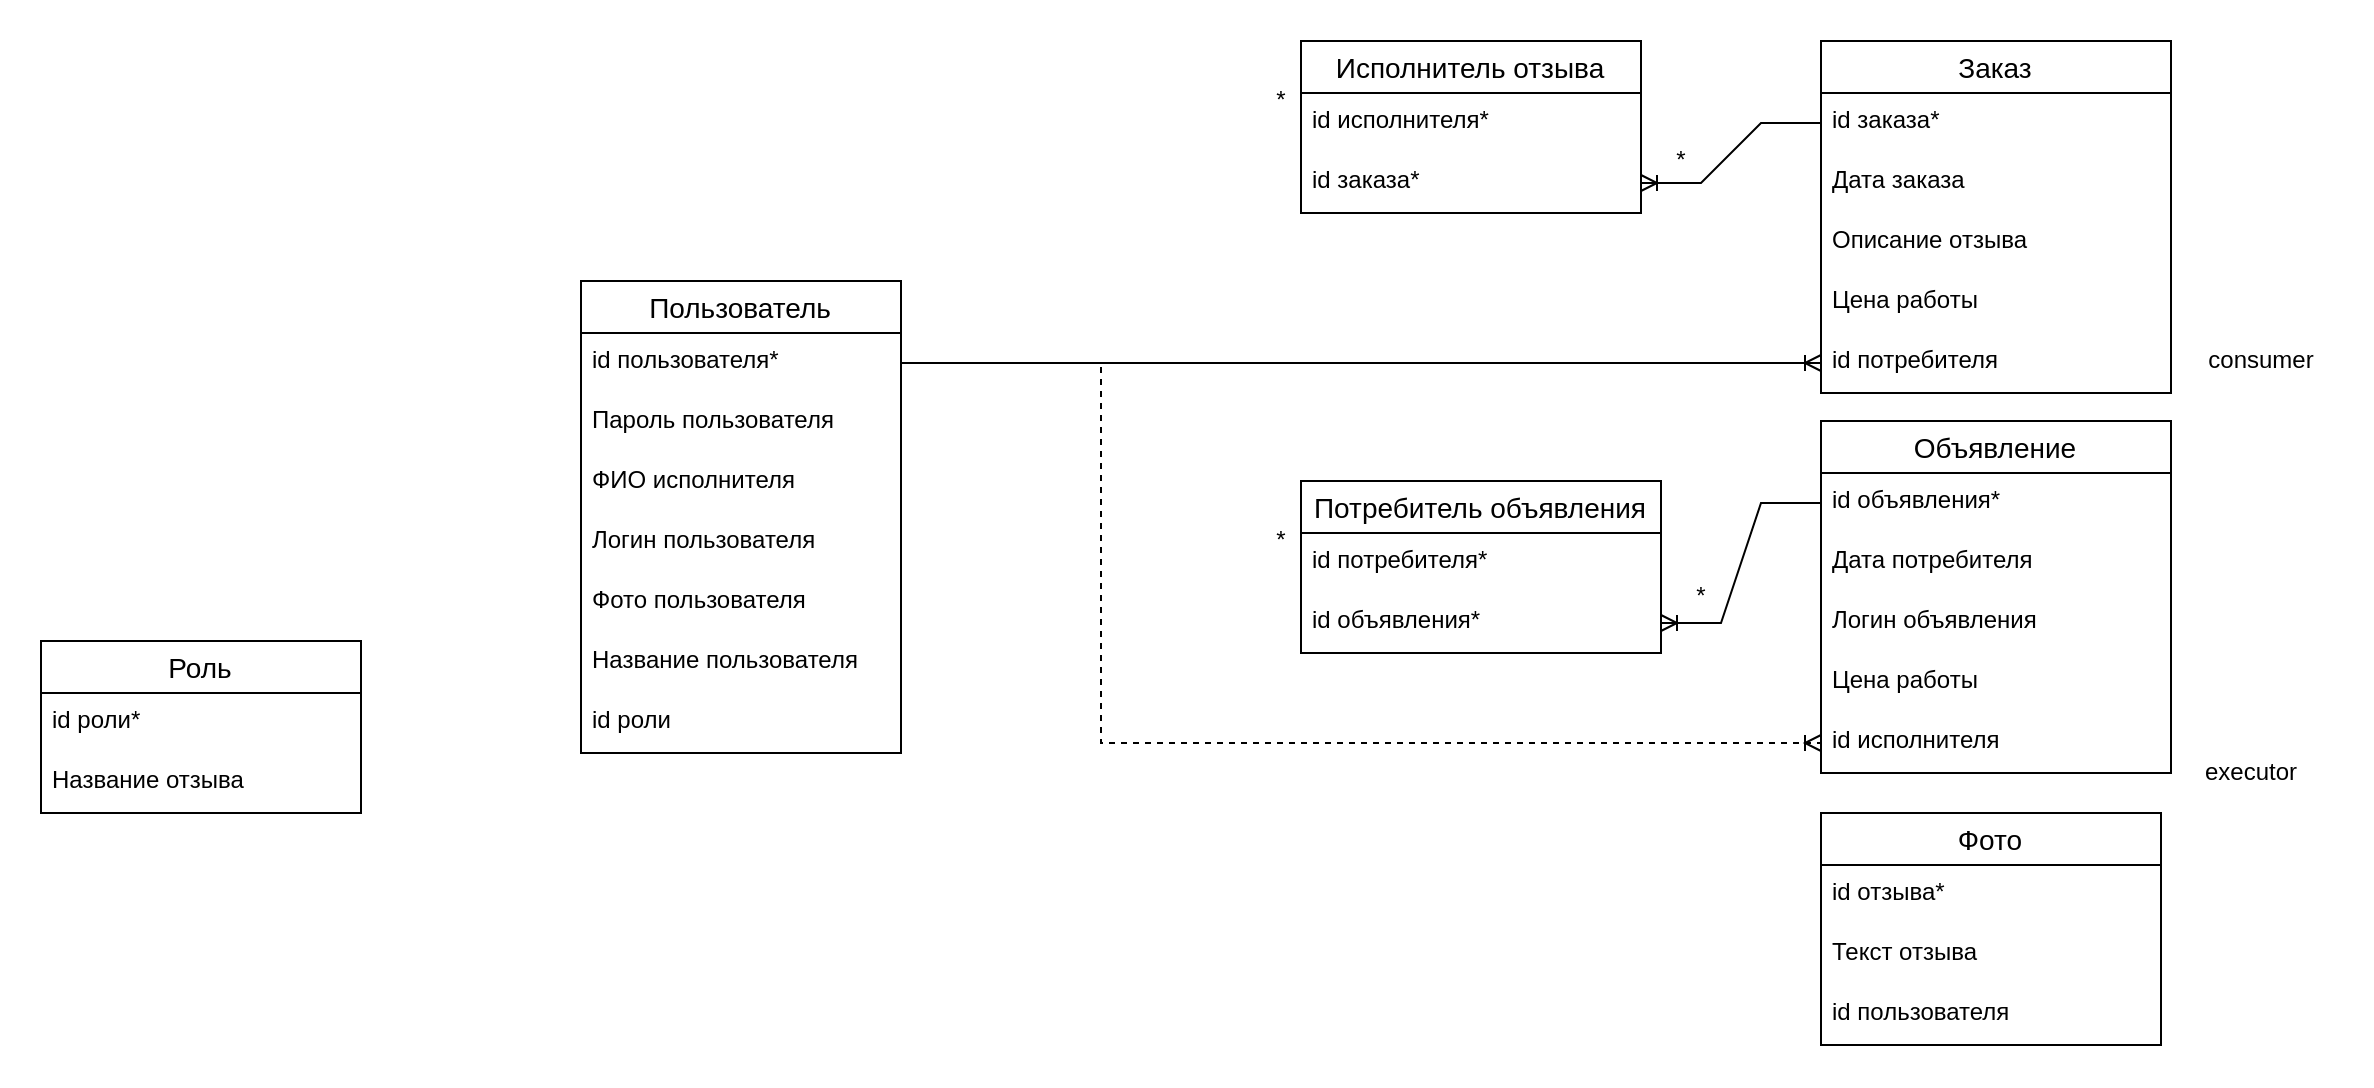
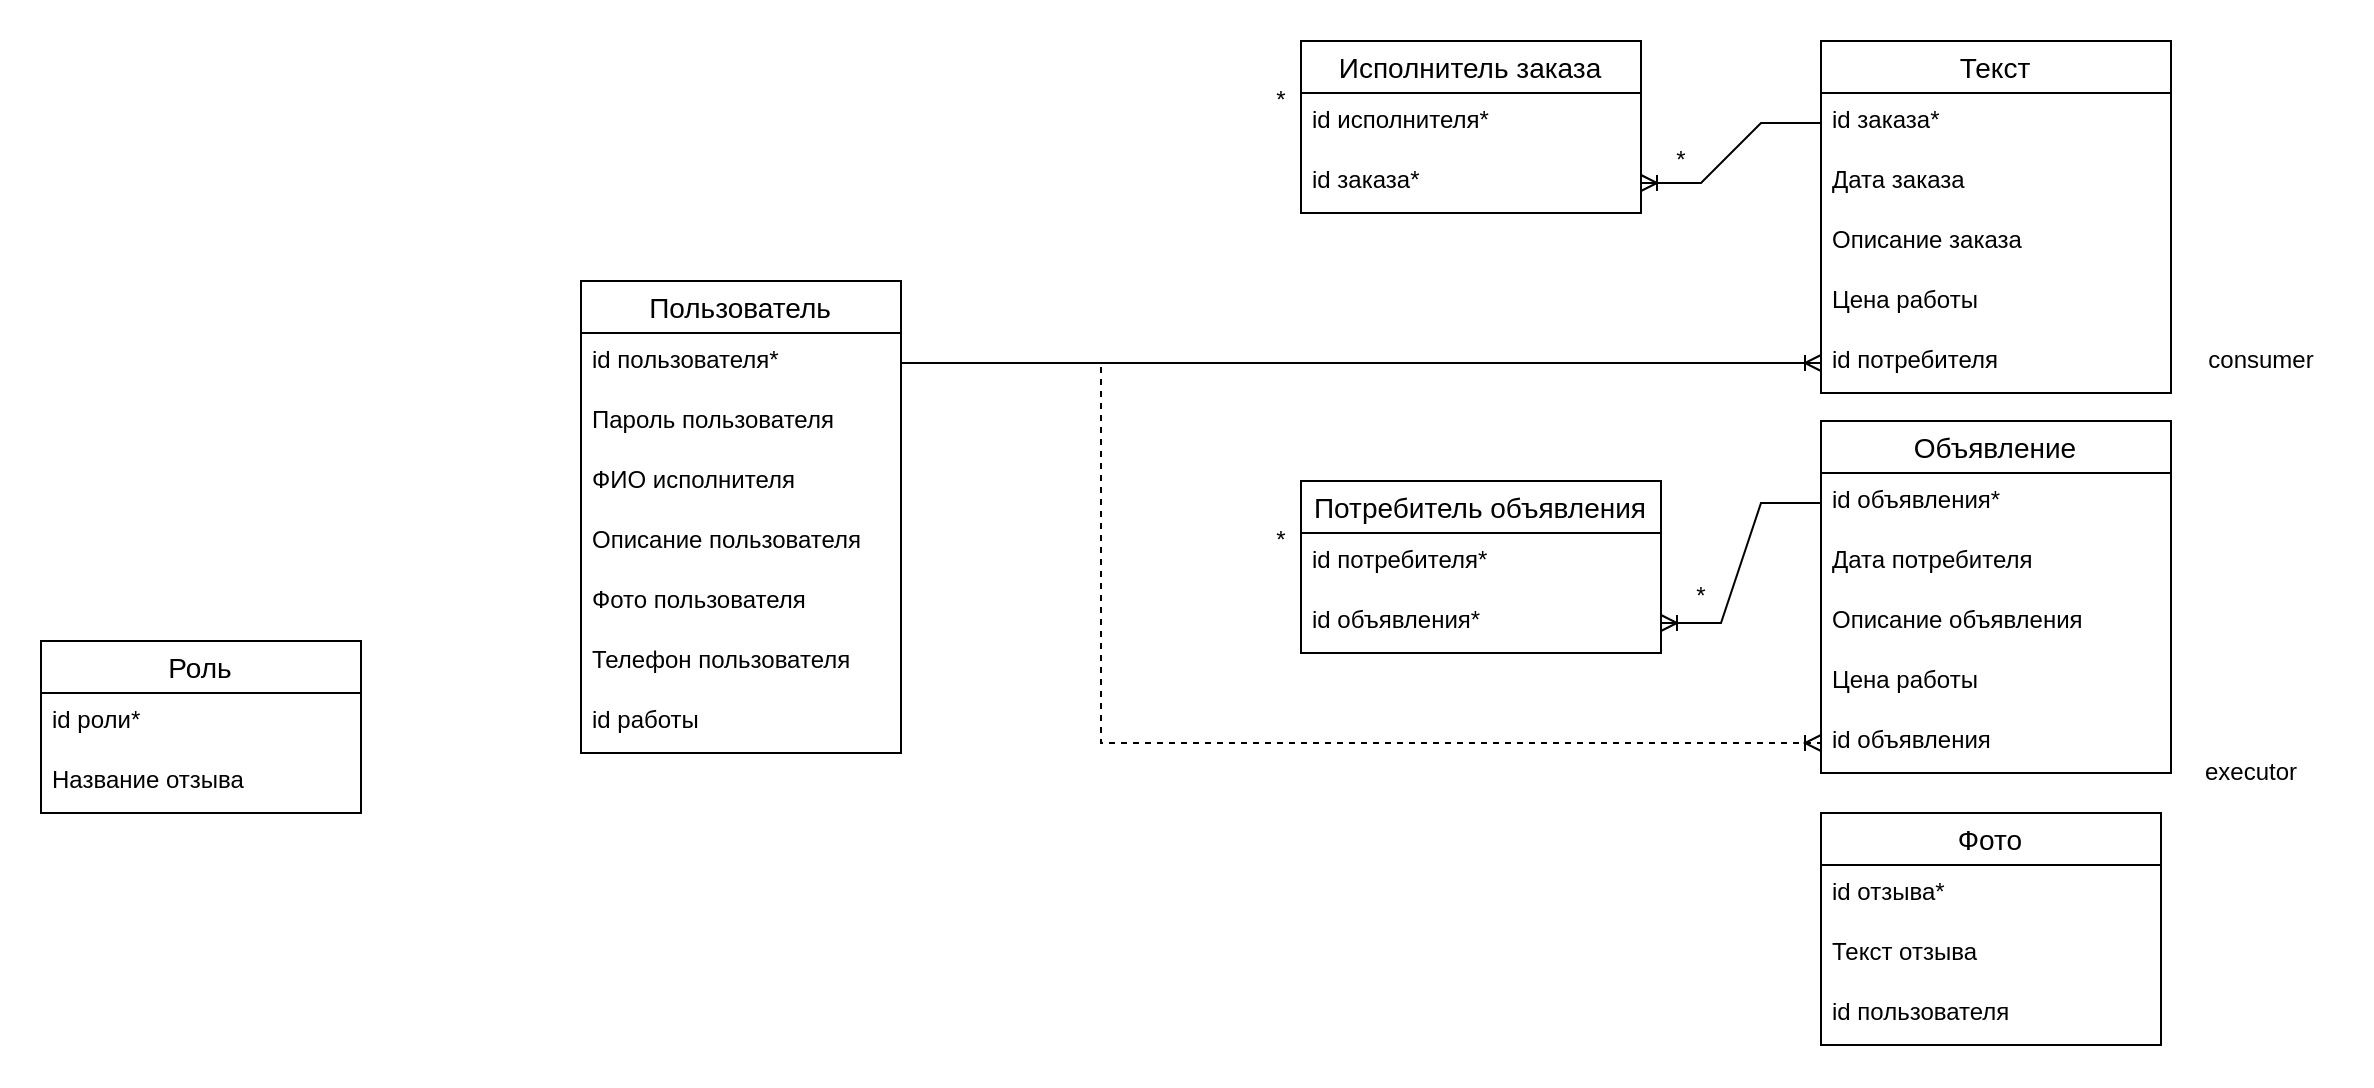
node "Исполнитель отзыва": label "Исполнитель отзыва" -> "Исполнитель заказа"
node "Заказ": label "Заказ" -> "Текст"
node "Описание отзыва": label "Описание отзыва" -> "Описание заказа"
node "Логин пользователя": label "Логин пользователя" -> "Описание пользователя"
node "Логин объявления": label "Логин объявления" -> "Описание объявления"
node "Название пользователя": label "Название пользователя" -> "Телефон пользователя"
node "id роли": label "id роли" -> "id работы"
node "id исполнителя": label "id исполнителя" -> "id объявления"
